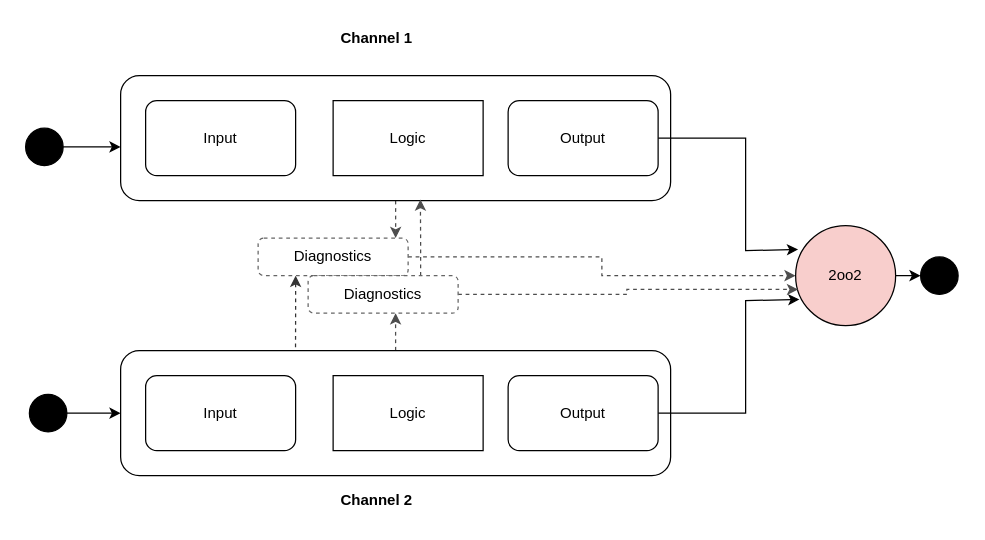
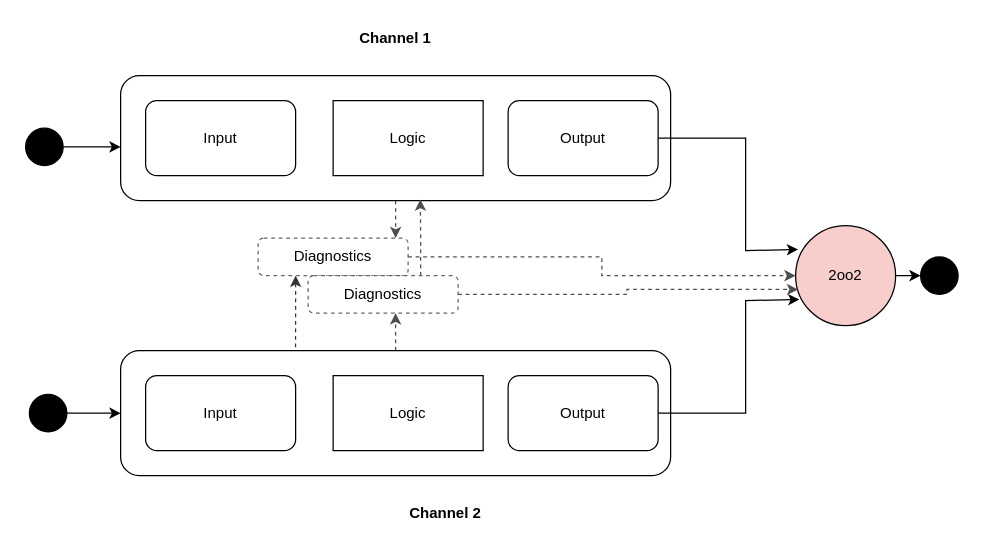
node "Channel 1": moved (377, 38) -> (396, 38)
node "Channel 2": moved (377, 501) -> (446, 513)
